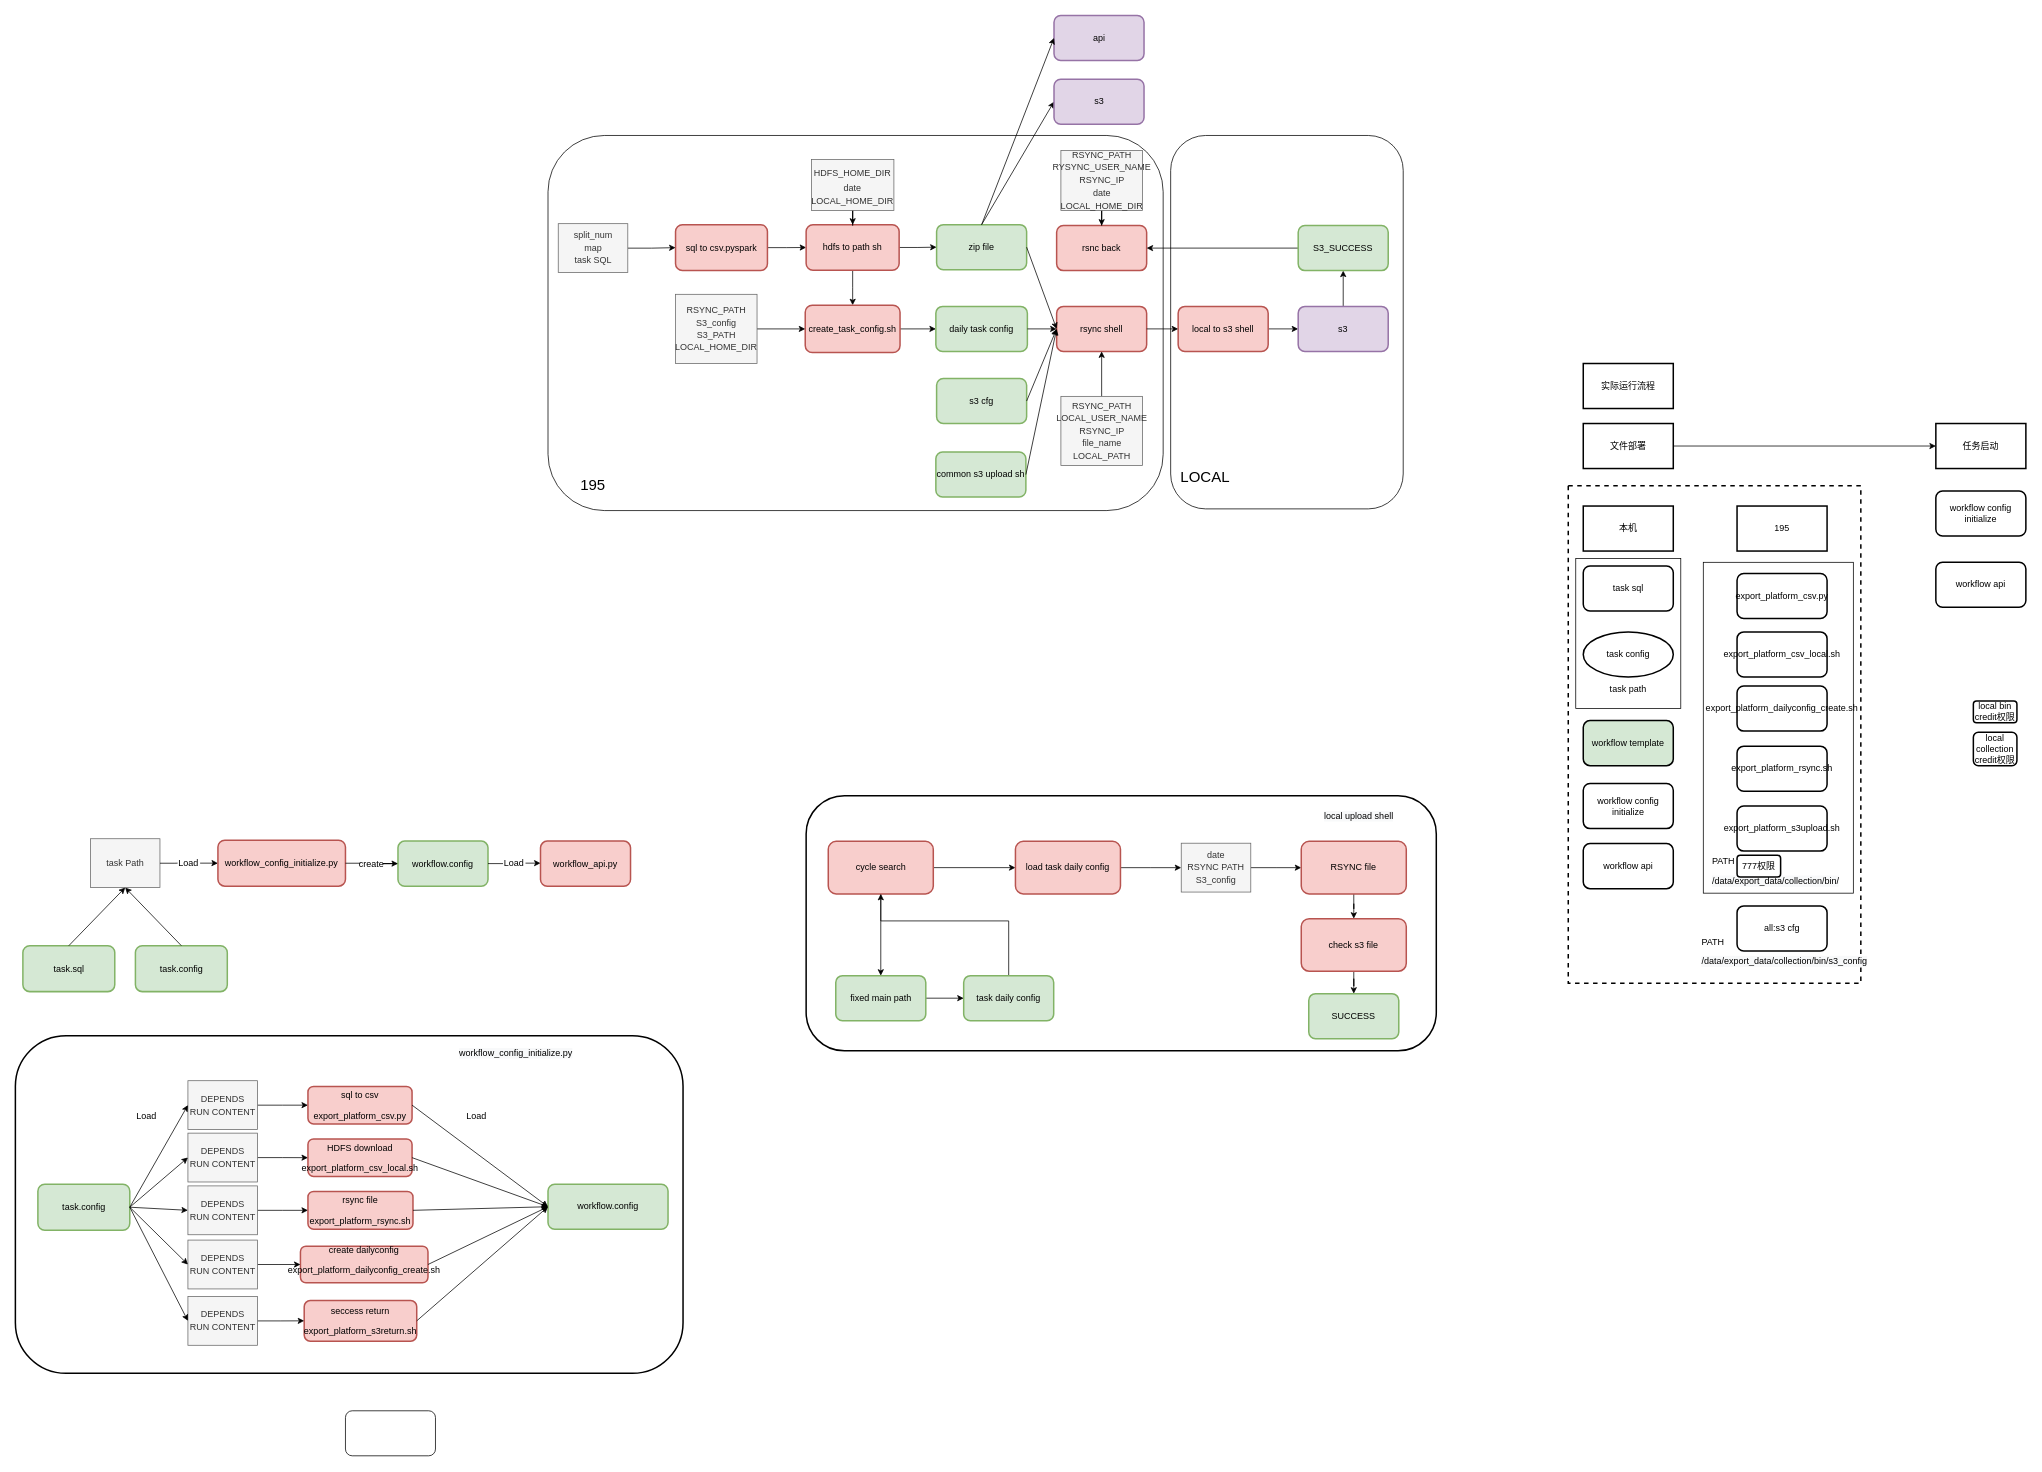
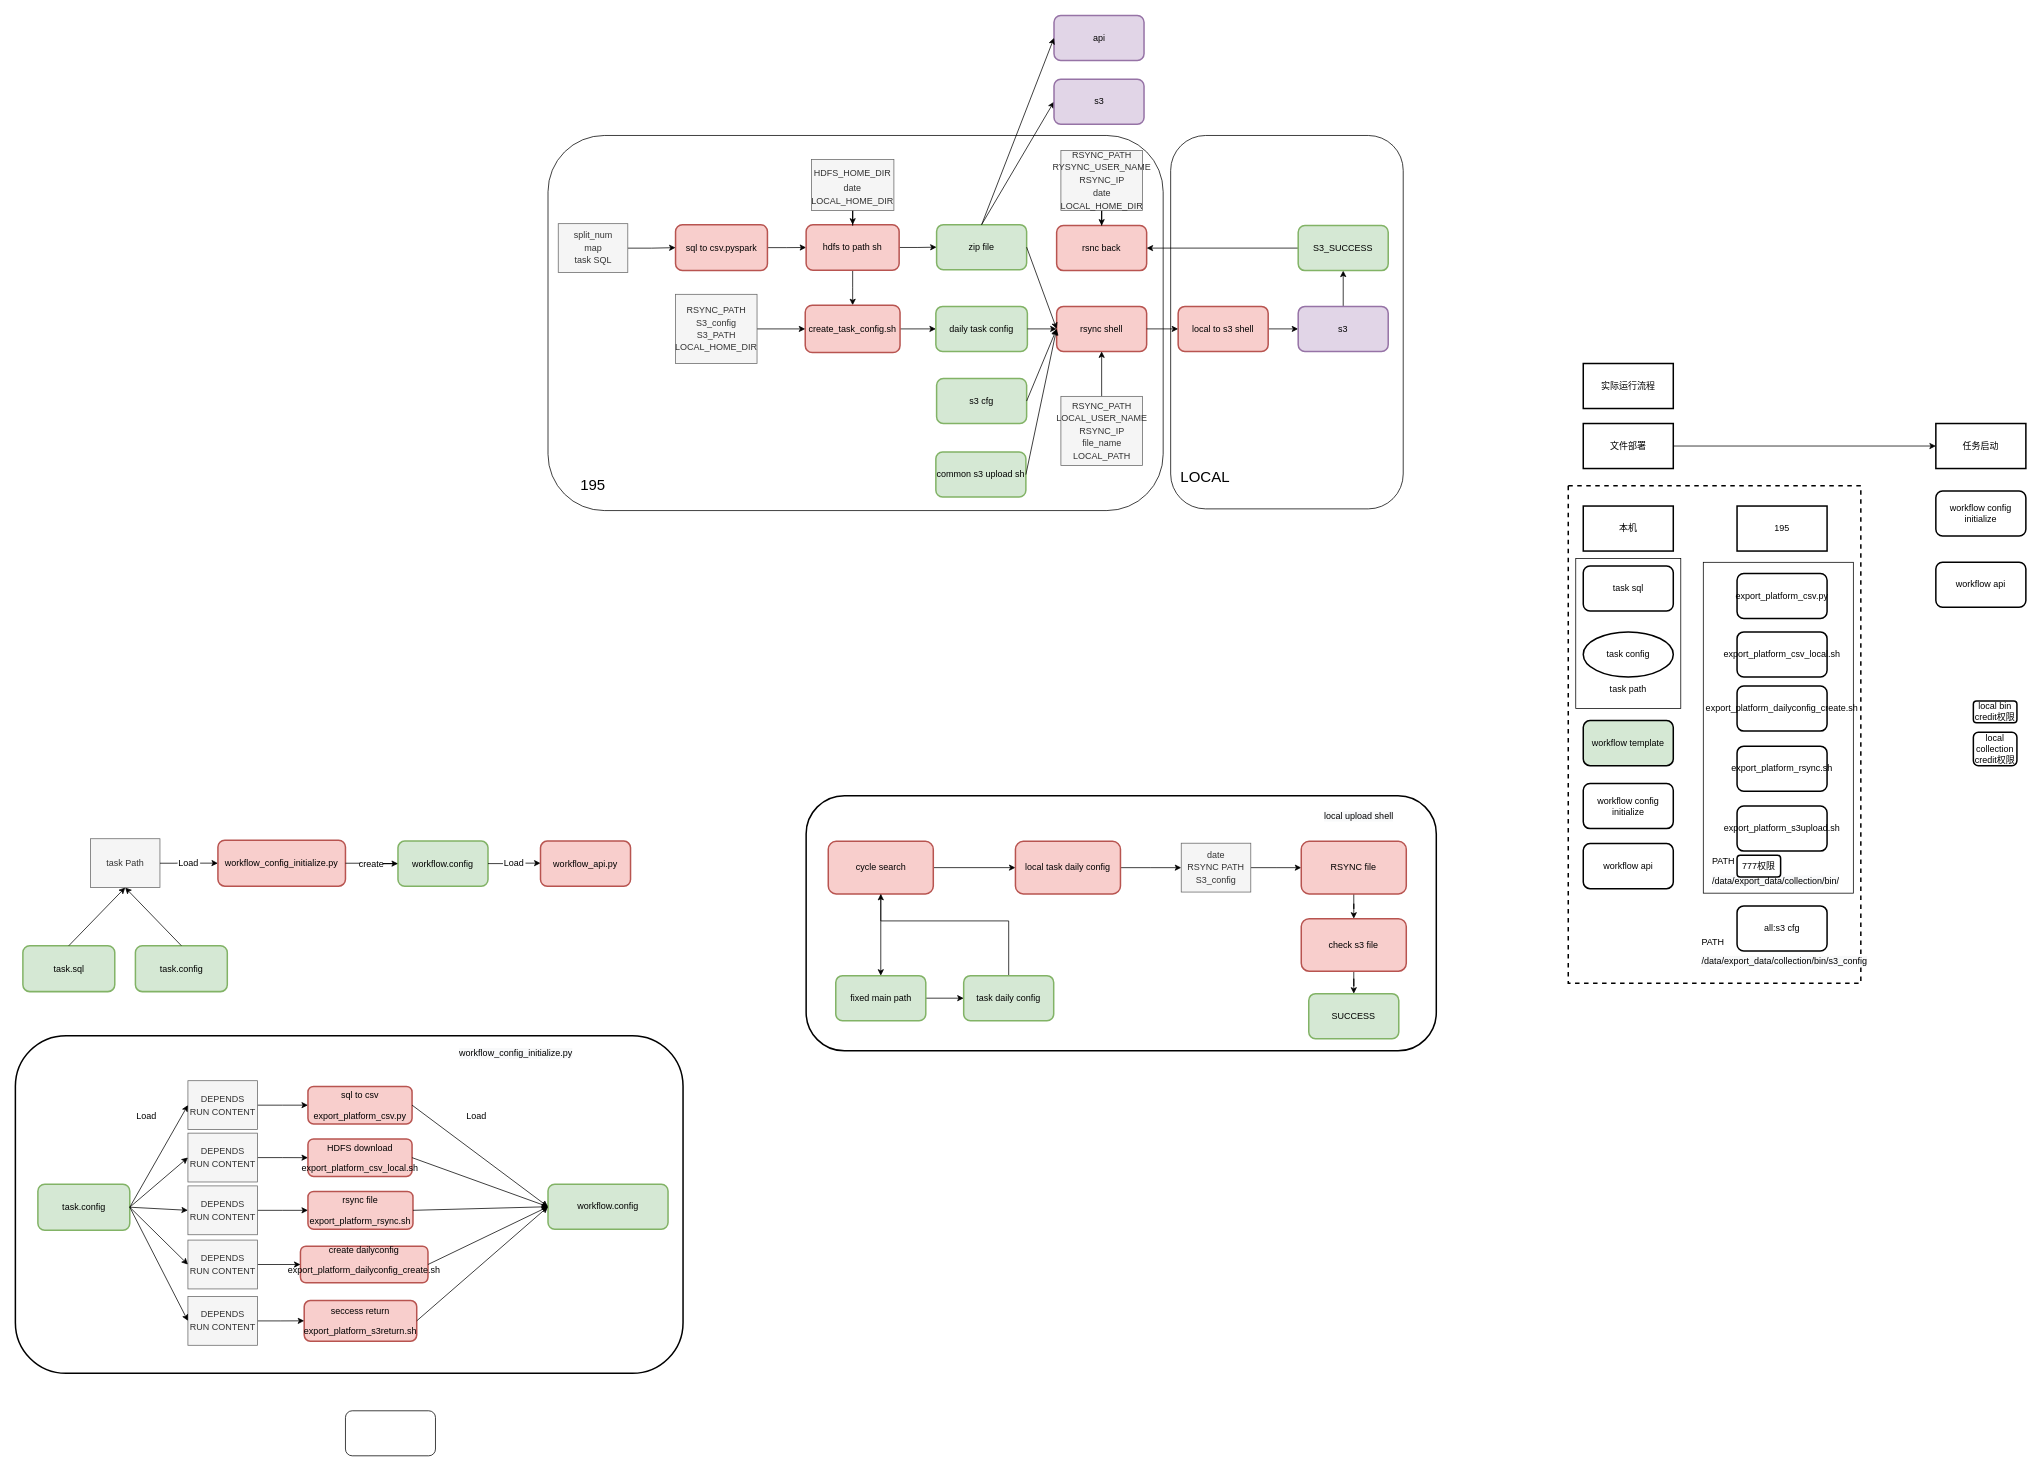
node "load task daily config": label "load task daily config" -> "local task daily config"
